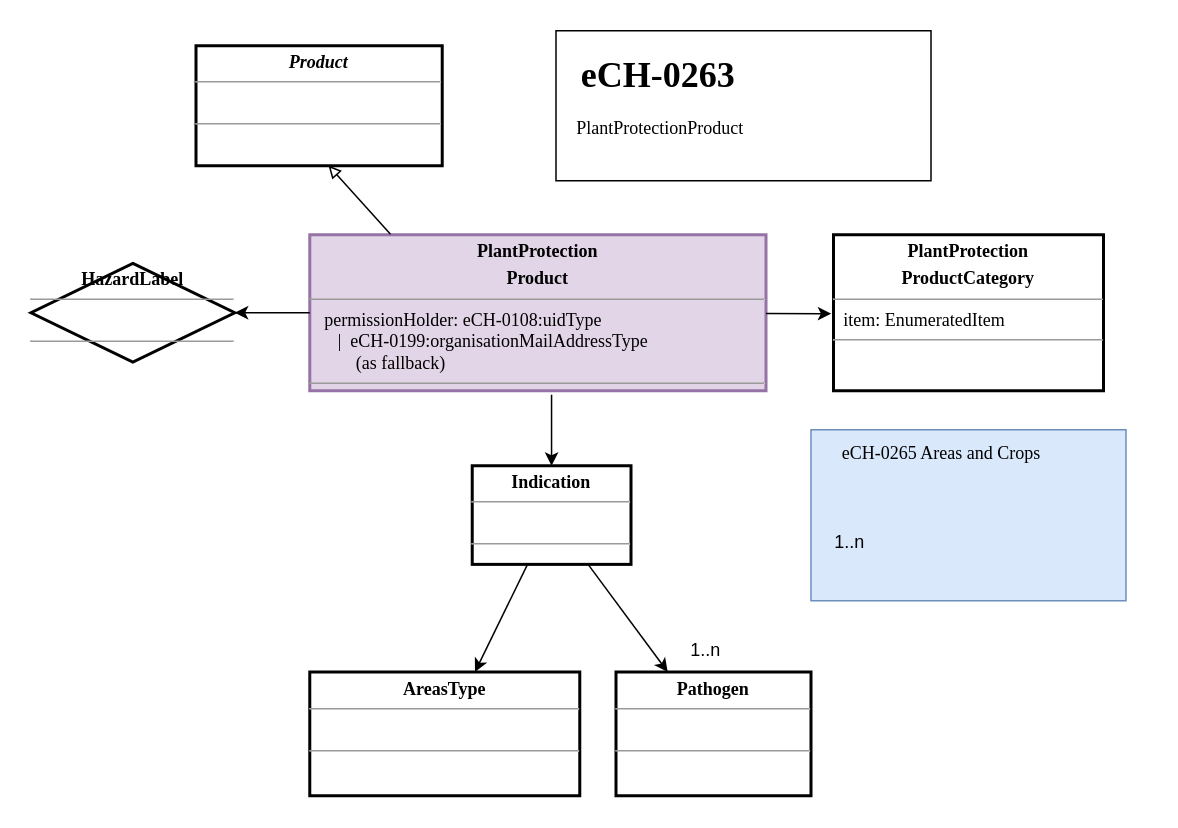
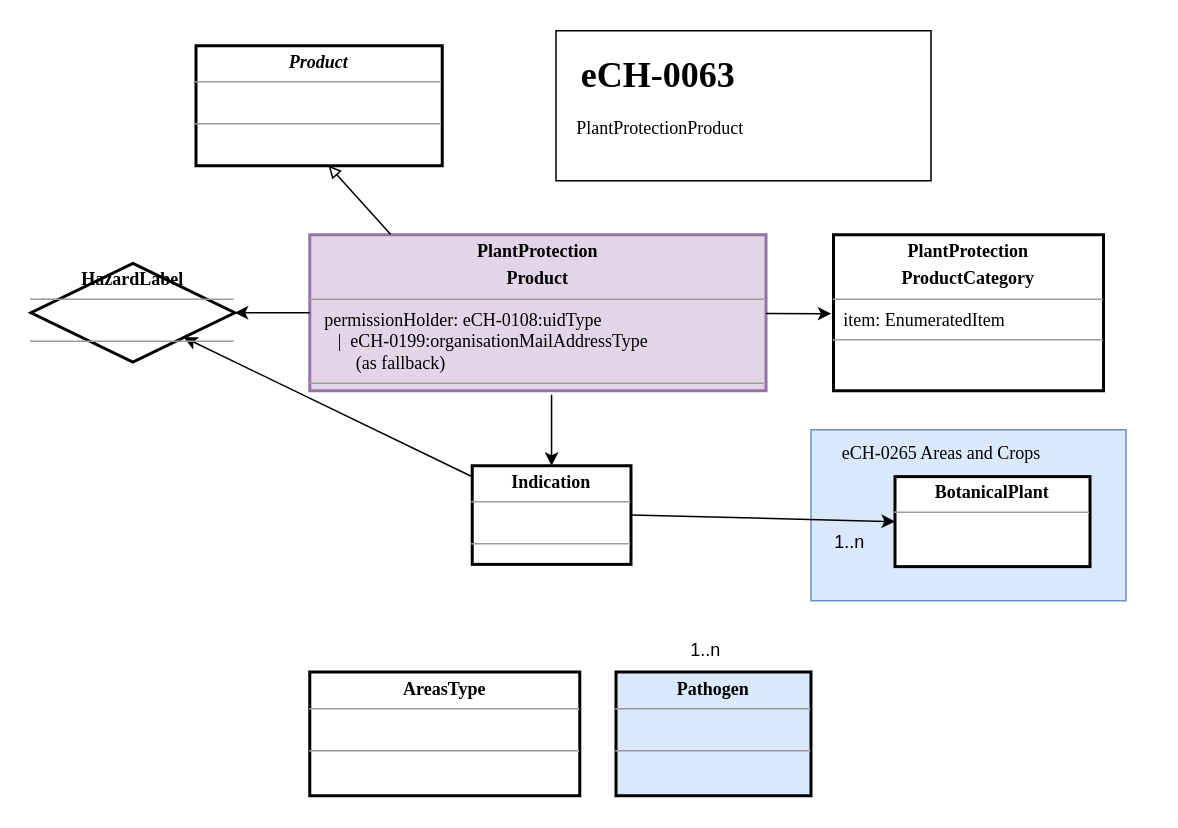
node "eCH-0263": label "eCH-0263" -> "eCH-0063"
edge "Indication" -> "BotanicalPlant": added
node "BotanicalPlant": added
edge "Indication" -> "AreasType": now "Indication" -> "HazardLabel"
edge "Indication" -> "Pathogen": removed
node "Pathogen": fillcolor #ffffff -> #dae8fc
